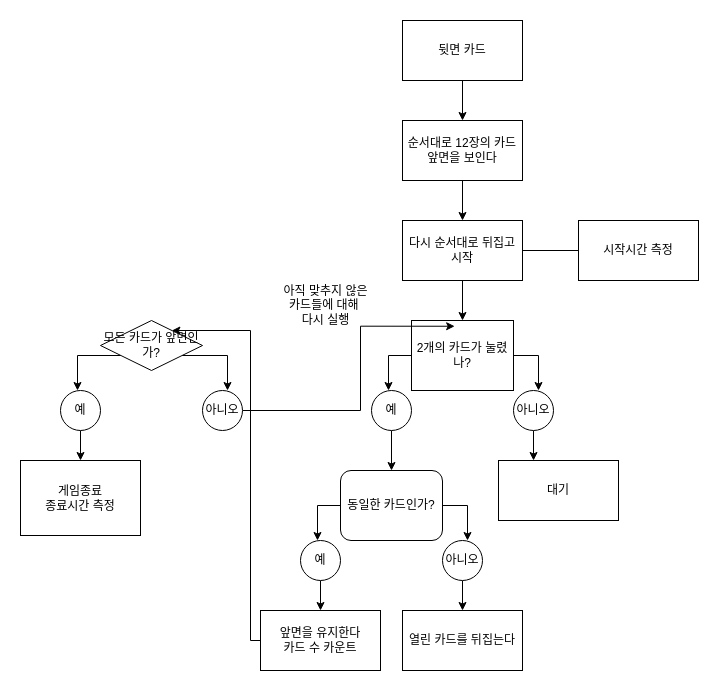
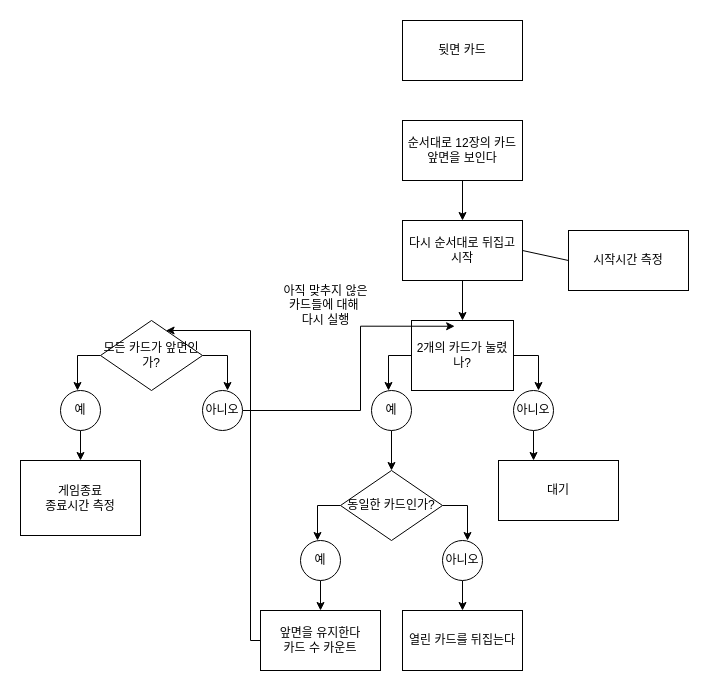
edge "뒷면 카드" -> "순서대로 12장의 카드앞면을 보인다": removed
node "시작시간 측정": moved (639, 251) -> (629, 261)
node "모든 카드가 앞면인가?": size 102x50 -> 102x70
node "동일한 카드인가?": shape rounded rectangle -> diamond
